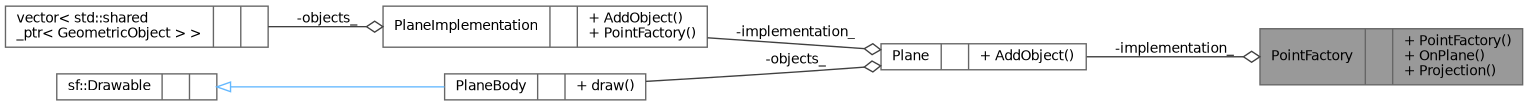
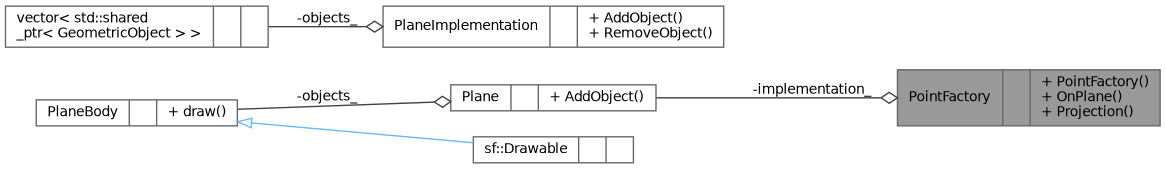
node "PlaneImplementation": text "+ PointFactory()" -> "+ RemoveObject()"
edge "PlaneImplementation" -> "Plane": removed, label "-implementation_"
edge "PlaneBody" -> "sf::Drawable": reversed
